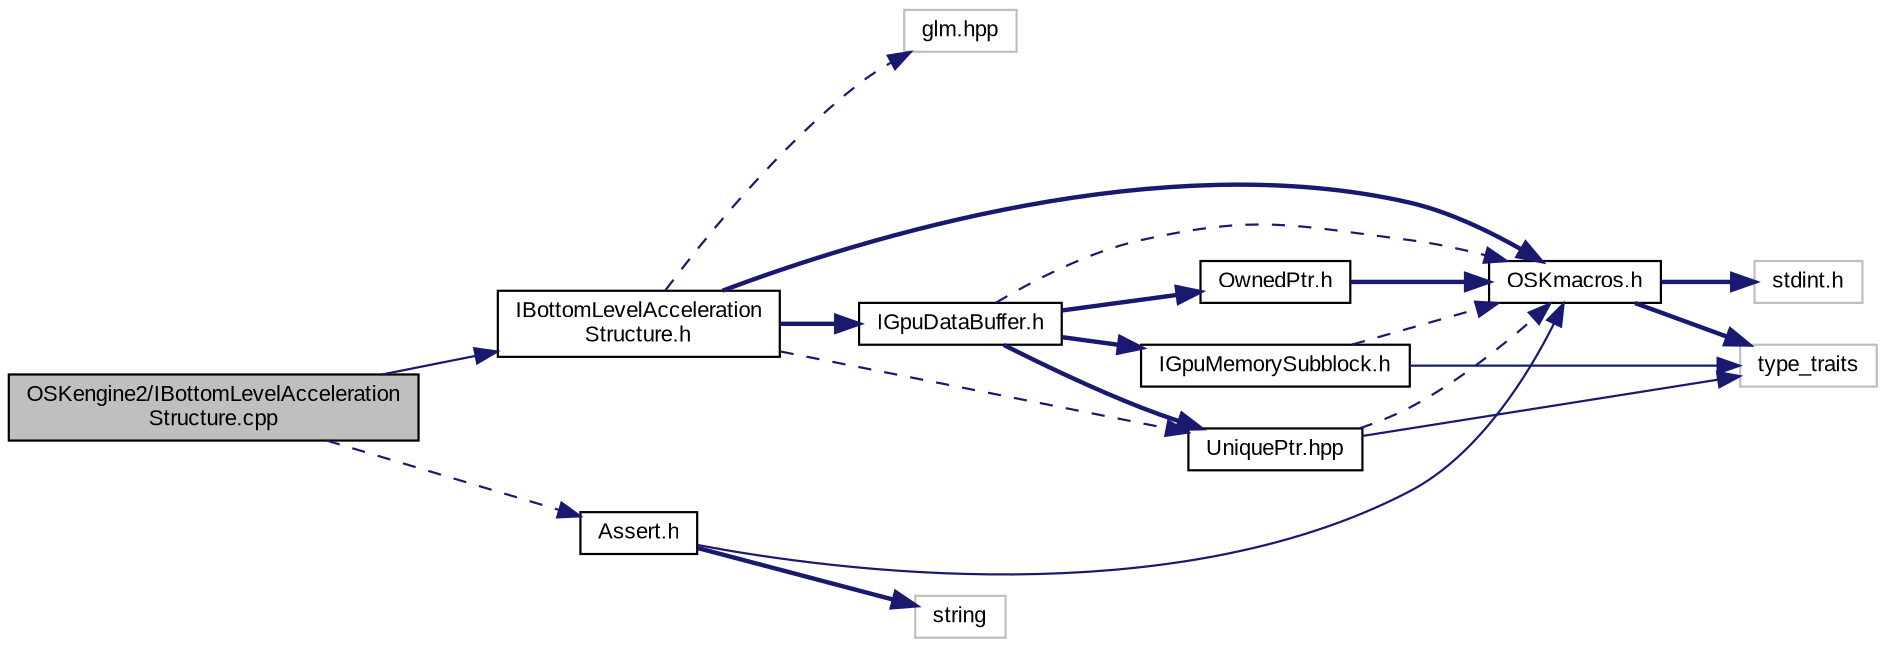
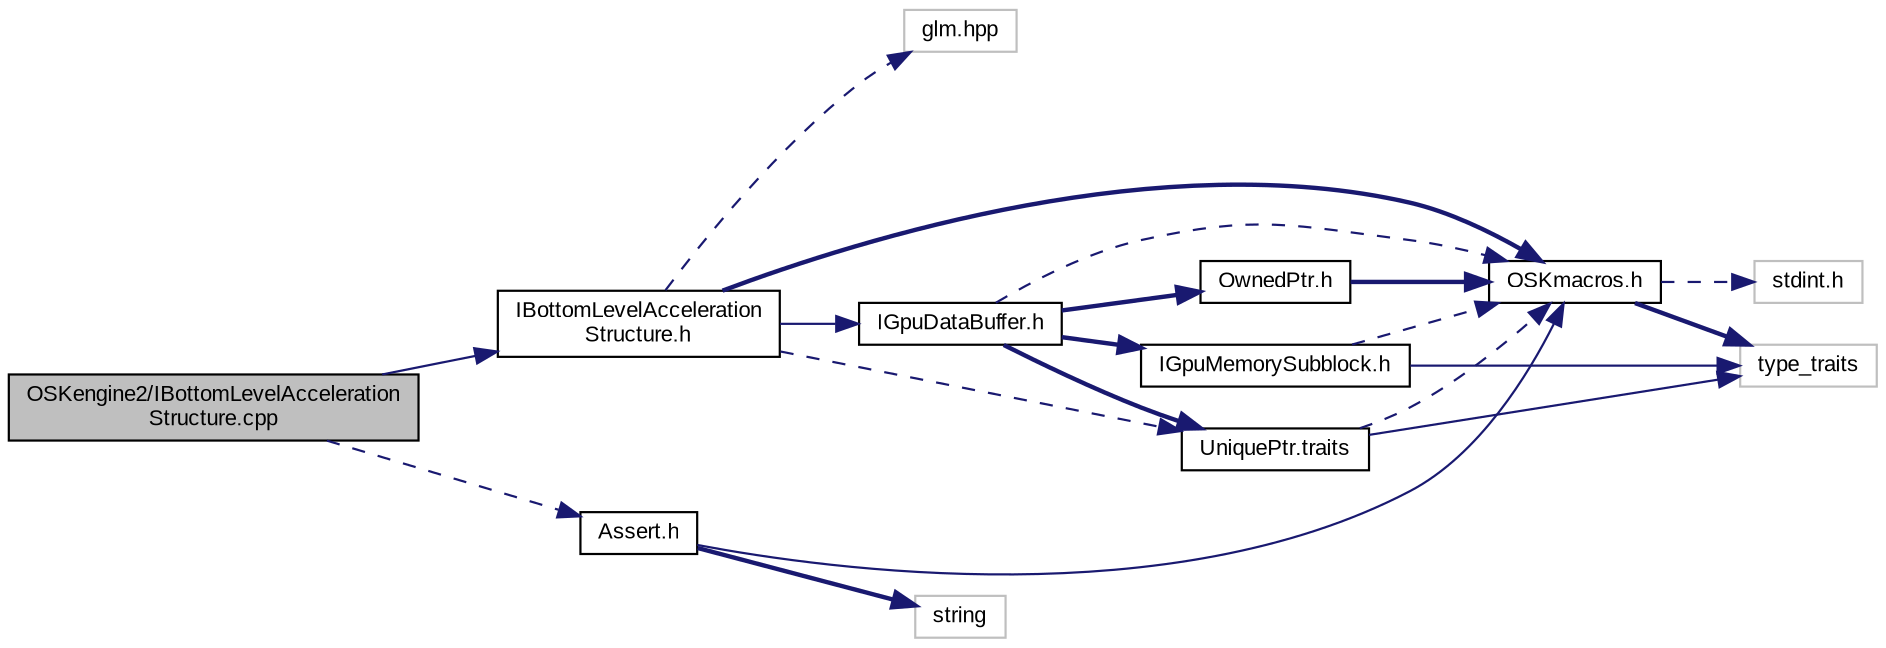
edge "OSKmacros.h" -> "stdint.h": style bold -> dashed
edge "IBottomLevelAcceleration Structure.h" -> "IGpuDataBuffer.h": style bold -> solid
node "UniquePtr.hpp": label "UniquePtr.hpp" -> "UniquePtr.traits"
